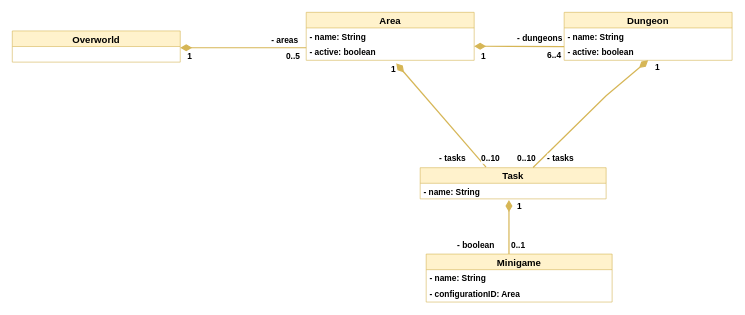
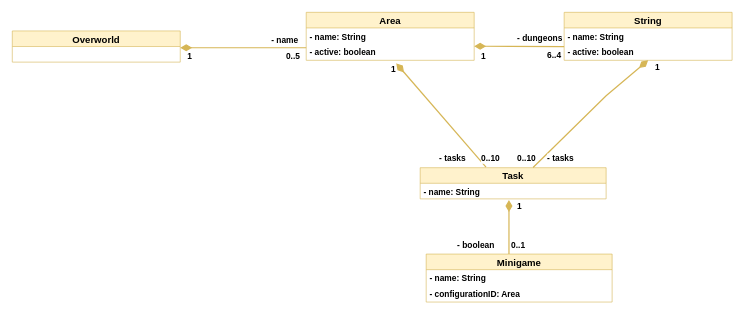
node "Dungeon": label "Dungeon" -> "String"
node "- areas": label "- areas" -> "- name"
